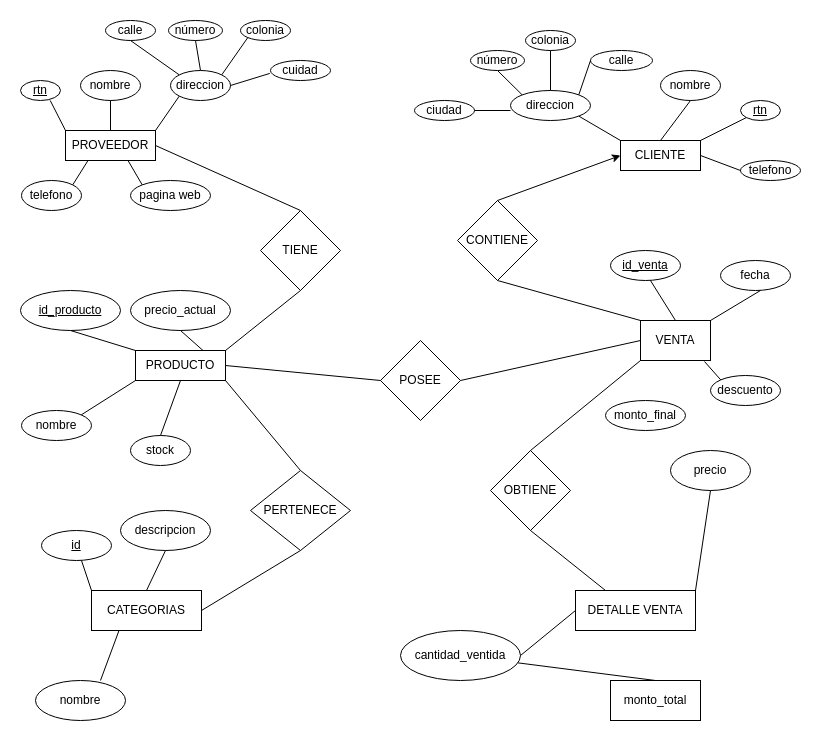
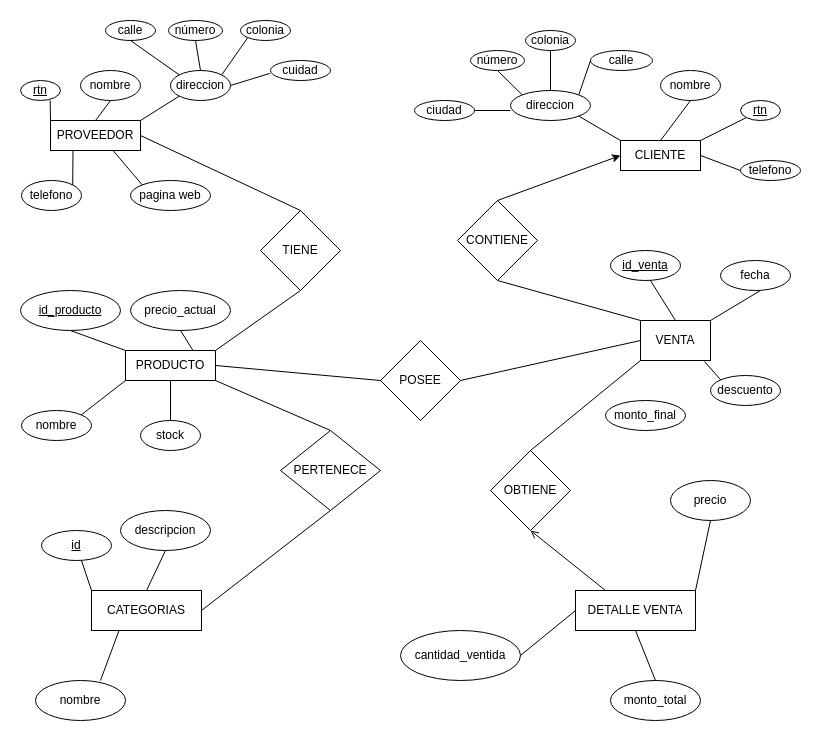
node "PROVEEDOR": moved (111, 146) -> (96, 136)
node "PRODUCTO": moved (181, 366) -> (171, 366)
node "stock": moved (161, 451) -> (171, 436)
node "precio": moved (711, 471) -> (711, 501)
node "PERTENECE": moved (301, 511) -> (331, 471)
edge "OBTIENE" -- "DETALLE VENTA": arrowhead none -> open
edge "cantidad_ventida" -- "monto_total": now "DETALLE VENTA" -- "monto_total"
node "monto_total": shape rectangle -> ellipse
